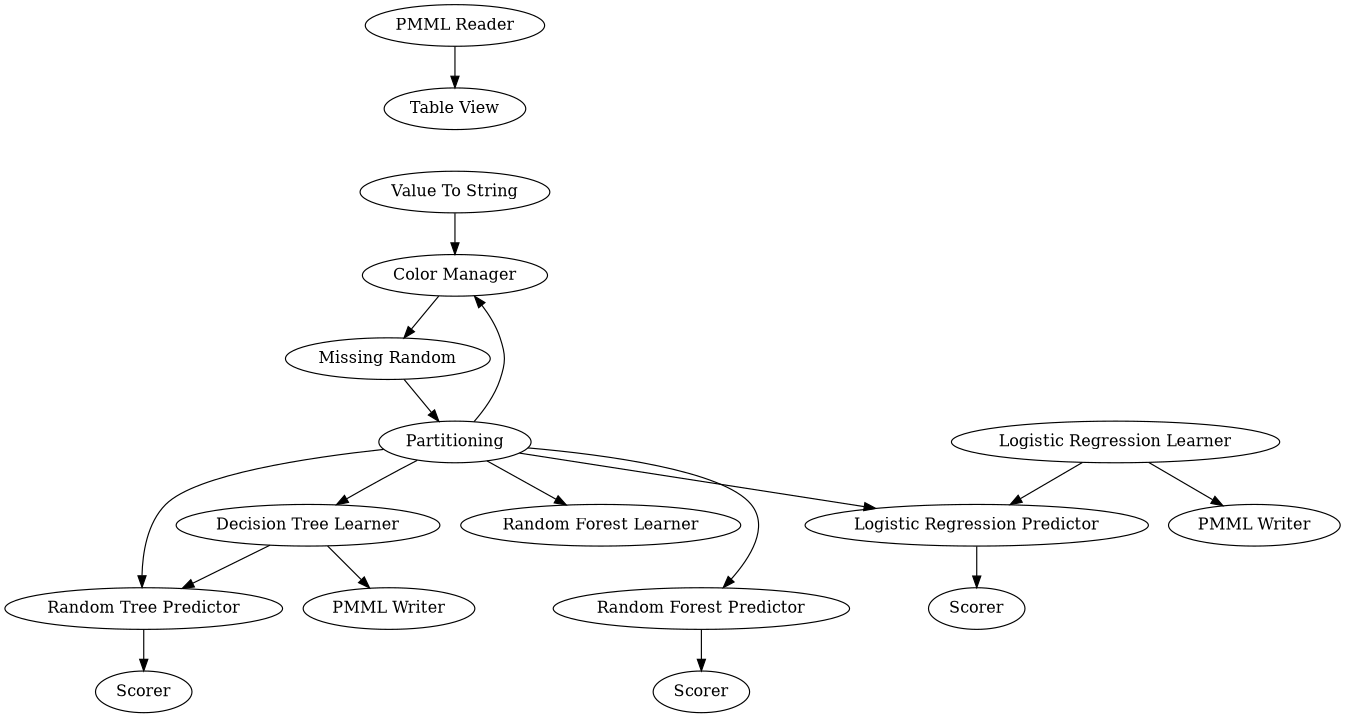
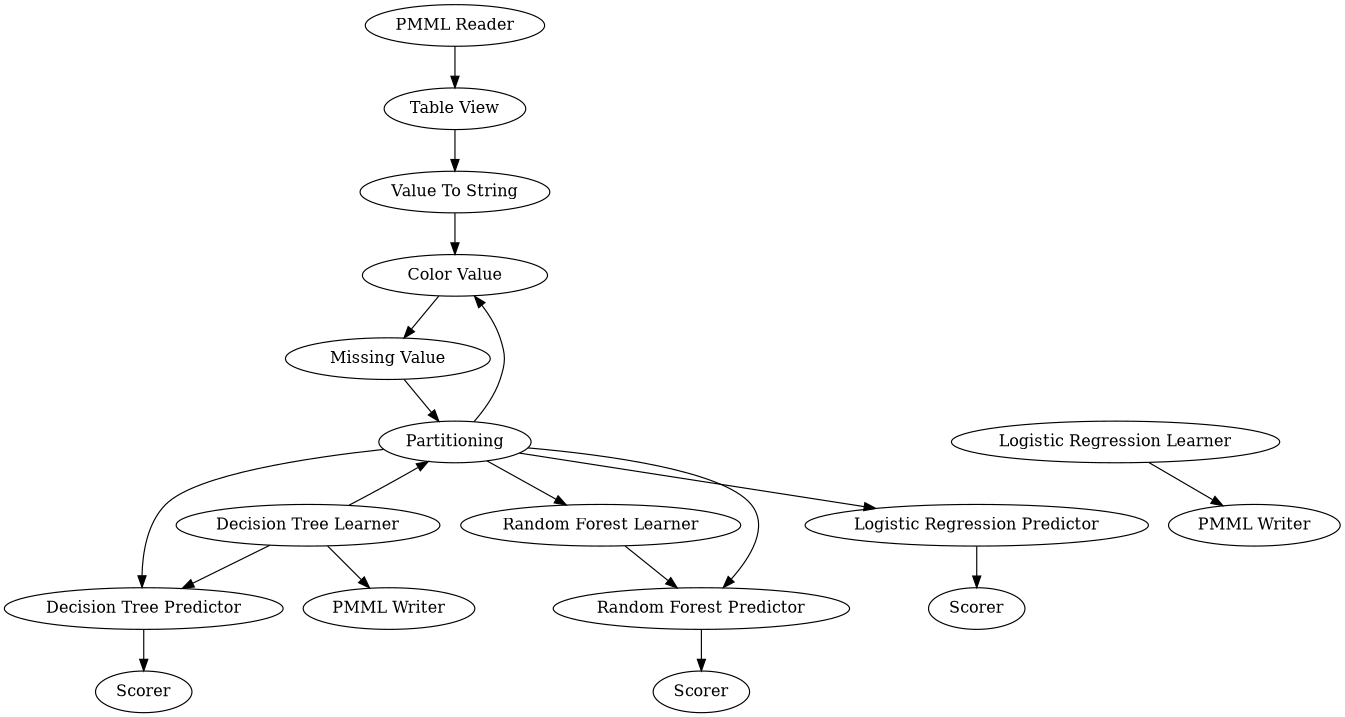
edge "Table View" -> "Value To String": added
node "Color Manager": label "Color Manager" -> "Color Value"
node "Missing Random": label "Missing Random" -> "Missing Value"
edge "Partitioning" -> "Decision Tree Learner": reversed
edge "Logistic Regression Learner" -> "Logistic Regression Predictor": removed
edge "Random Forest Learner" -> "Random Forest Predictor": added
node "Random Tree Predictor": label "Random Tree Predictor" -> "Decision Tree Predictor"
